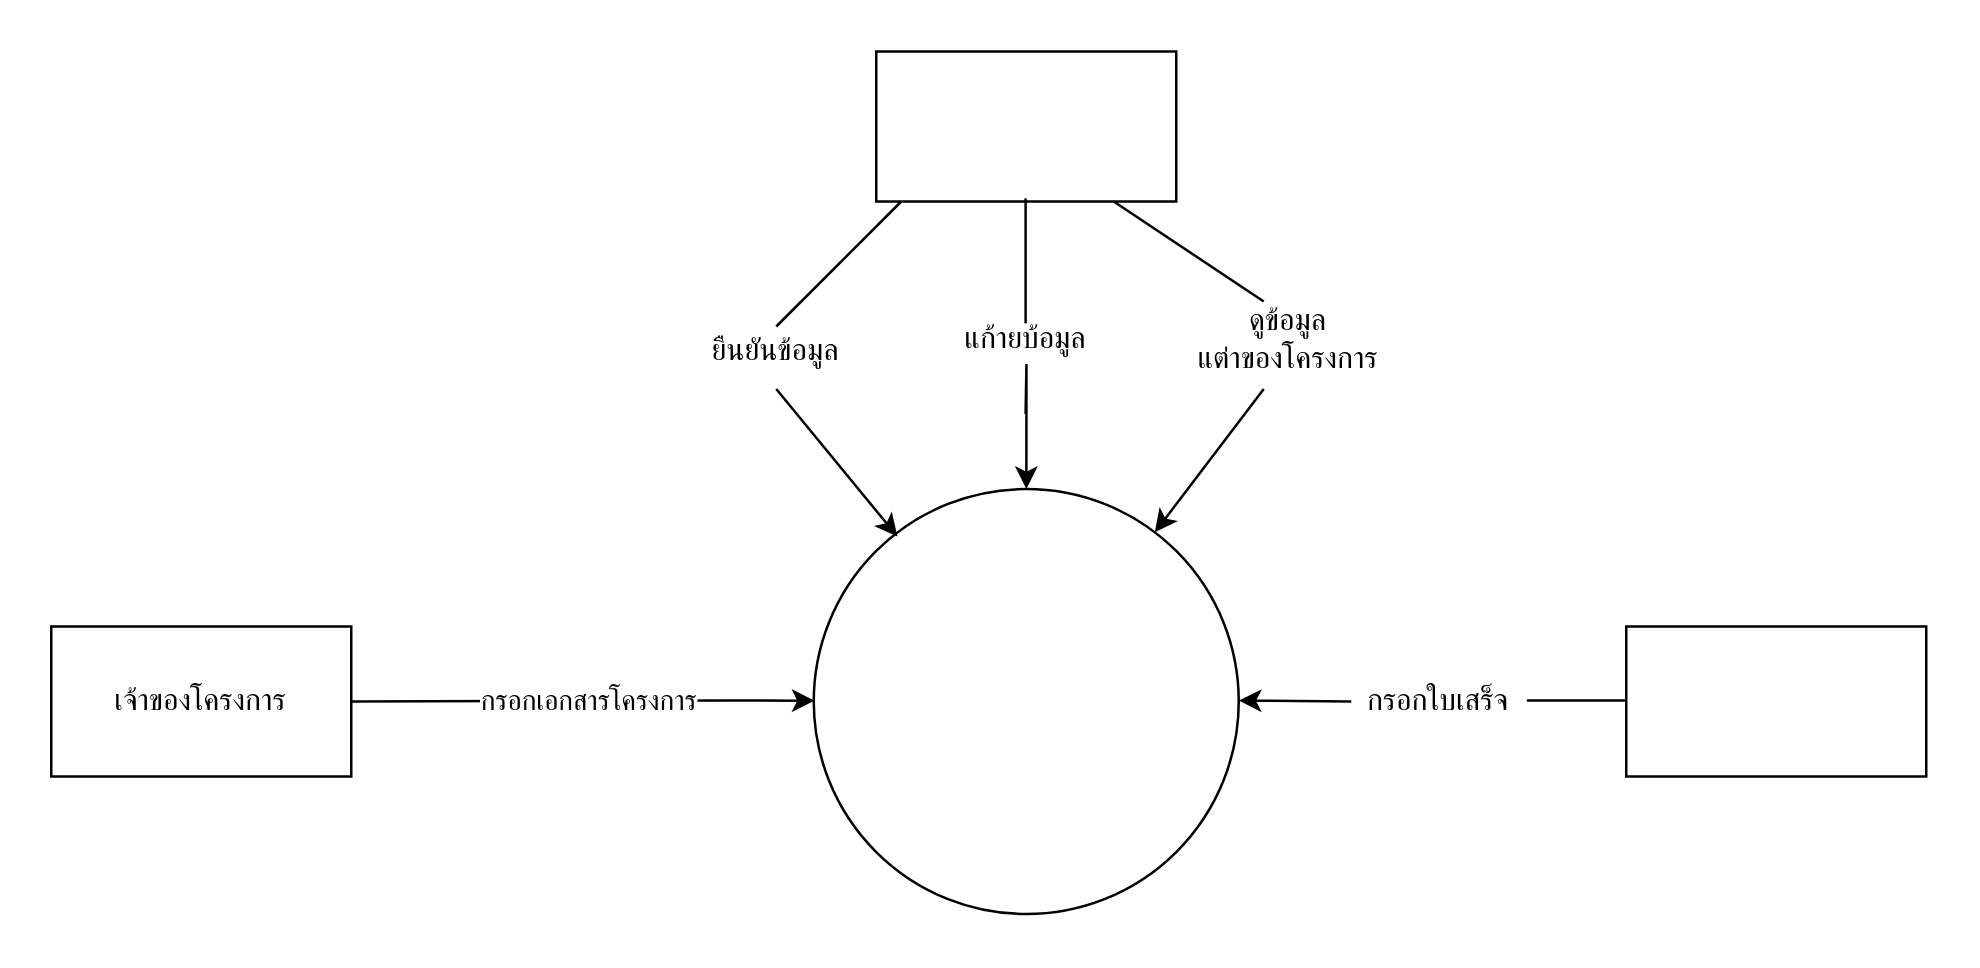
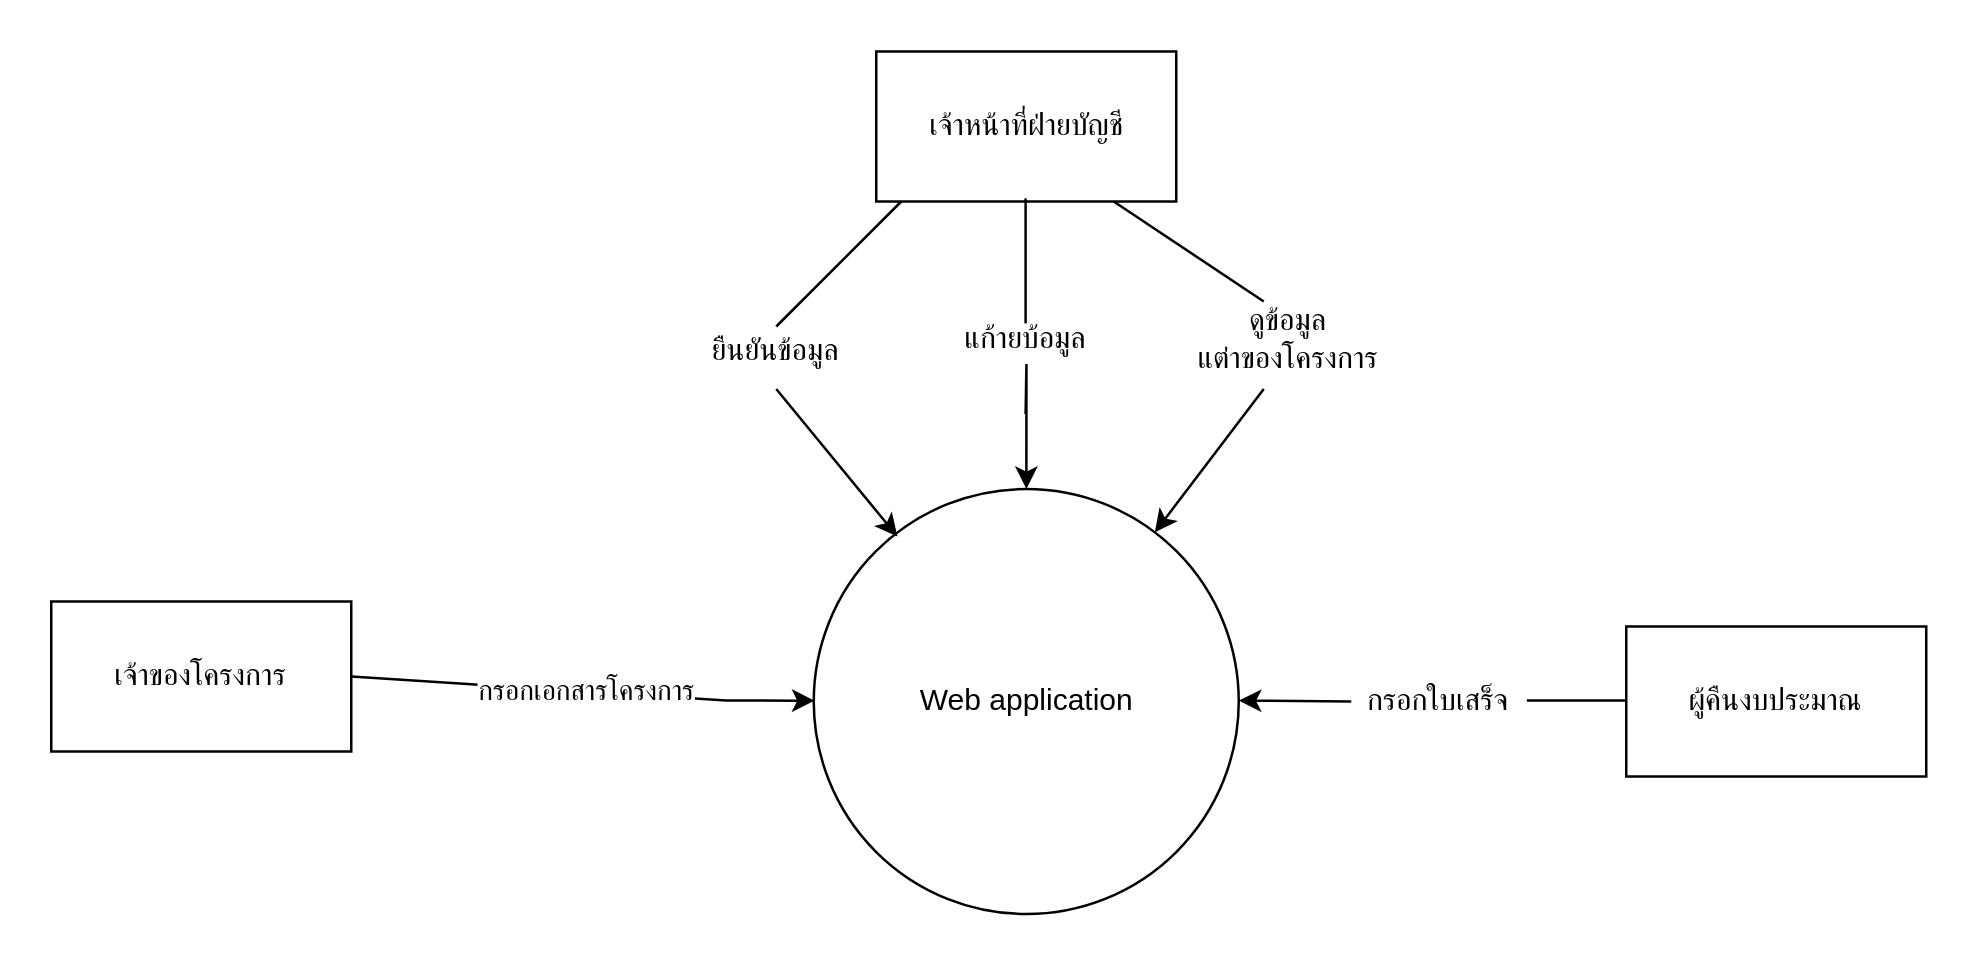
node "เจ้าหน้าที่ฝ่ายบัญชี": added
node "เจ้าของโครงการ": moved (201, 701) -> (201, 676)
node "Web application": added
node "ผู้คืนงบประมาณ": added
